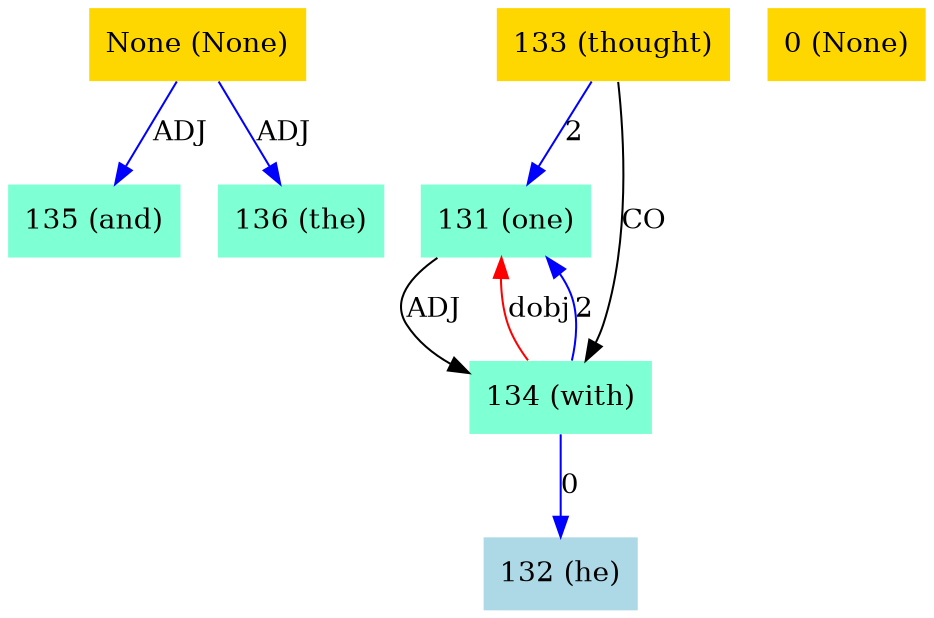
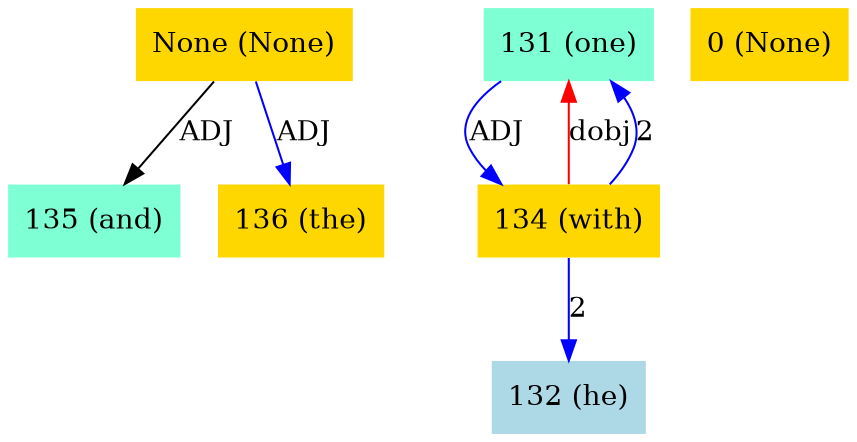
node "133 (thought)": removed
edge "None (None)" -> "135 (and)": color blue -> black
node "136 (the)": fillcolor aquamarine -> gold
edge "131 (one)" -> "134 (with)": color black -> blue
node "134 (with)": fillcolor aquamarine -> gold
edge "134 (with)" -> "132 (he)": label "0" -> "2"
